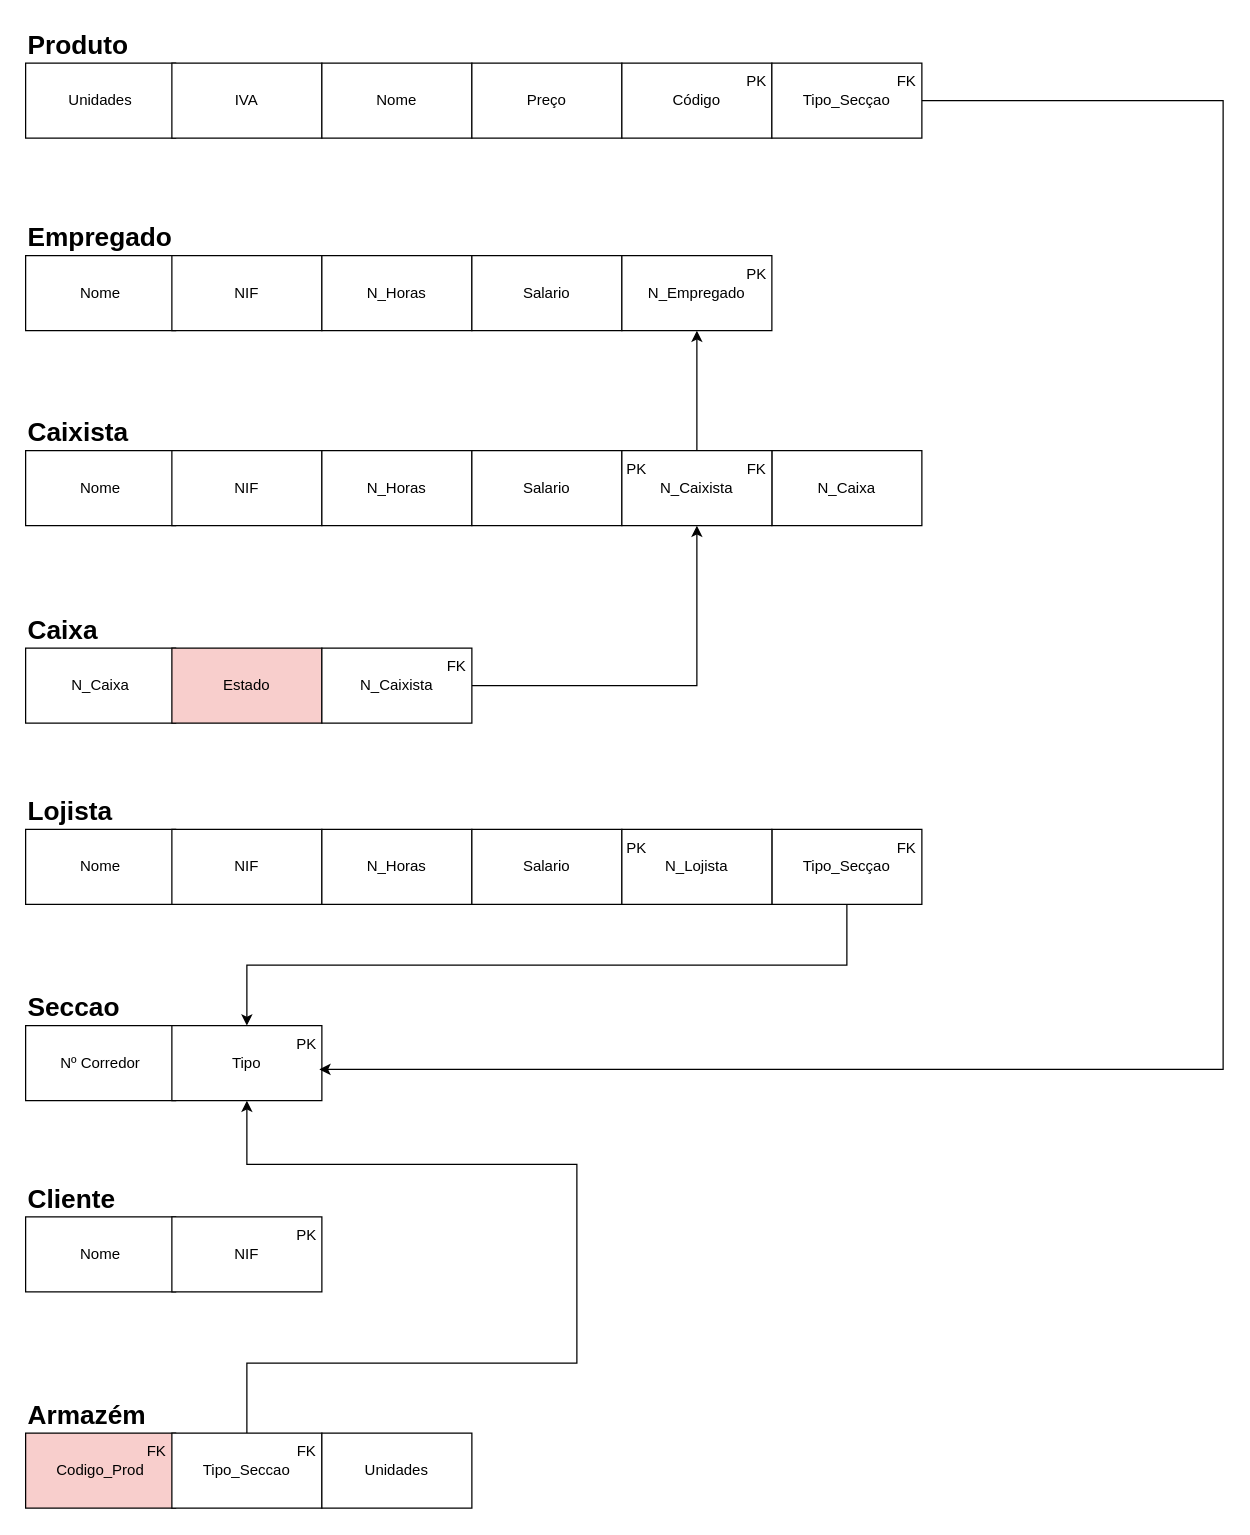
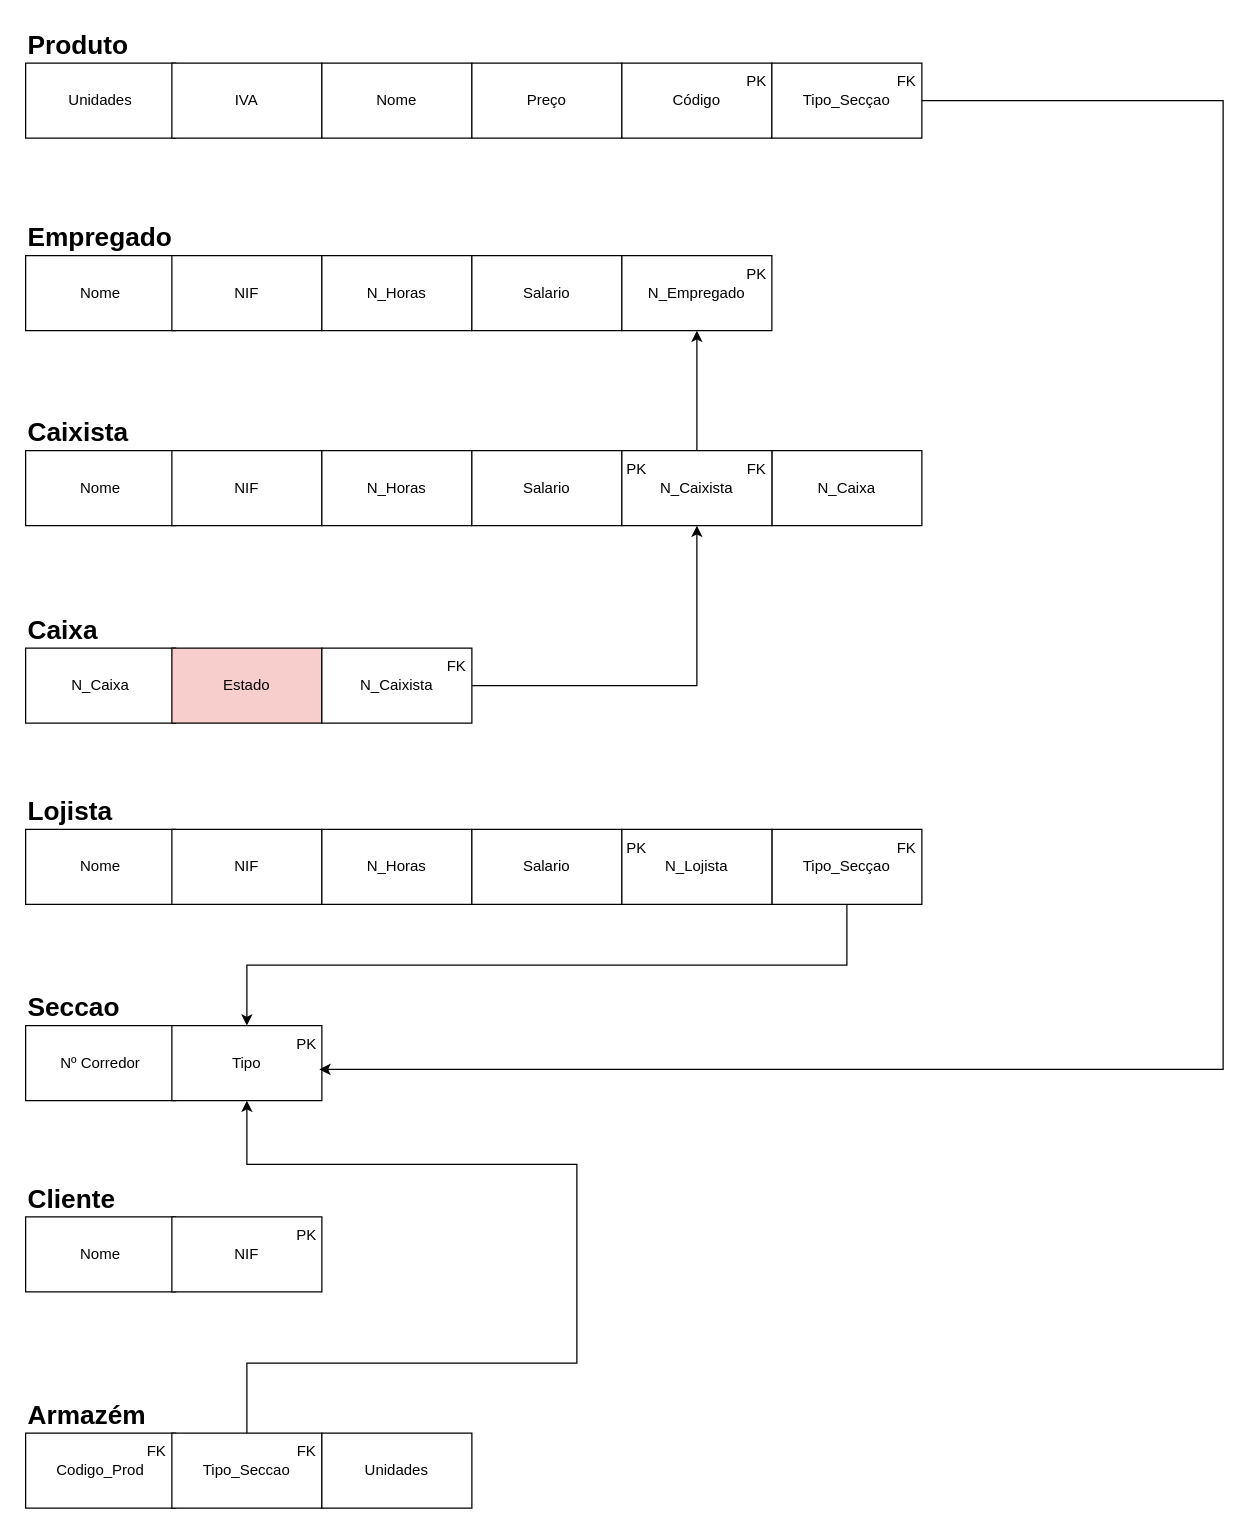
node "Codigo_Prod": fillcolor #f8cecc -> #ffffff
